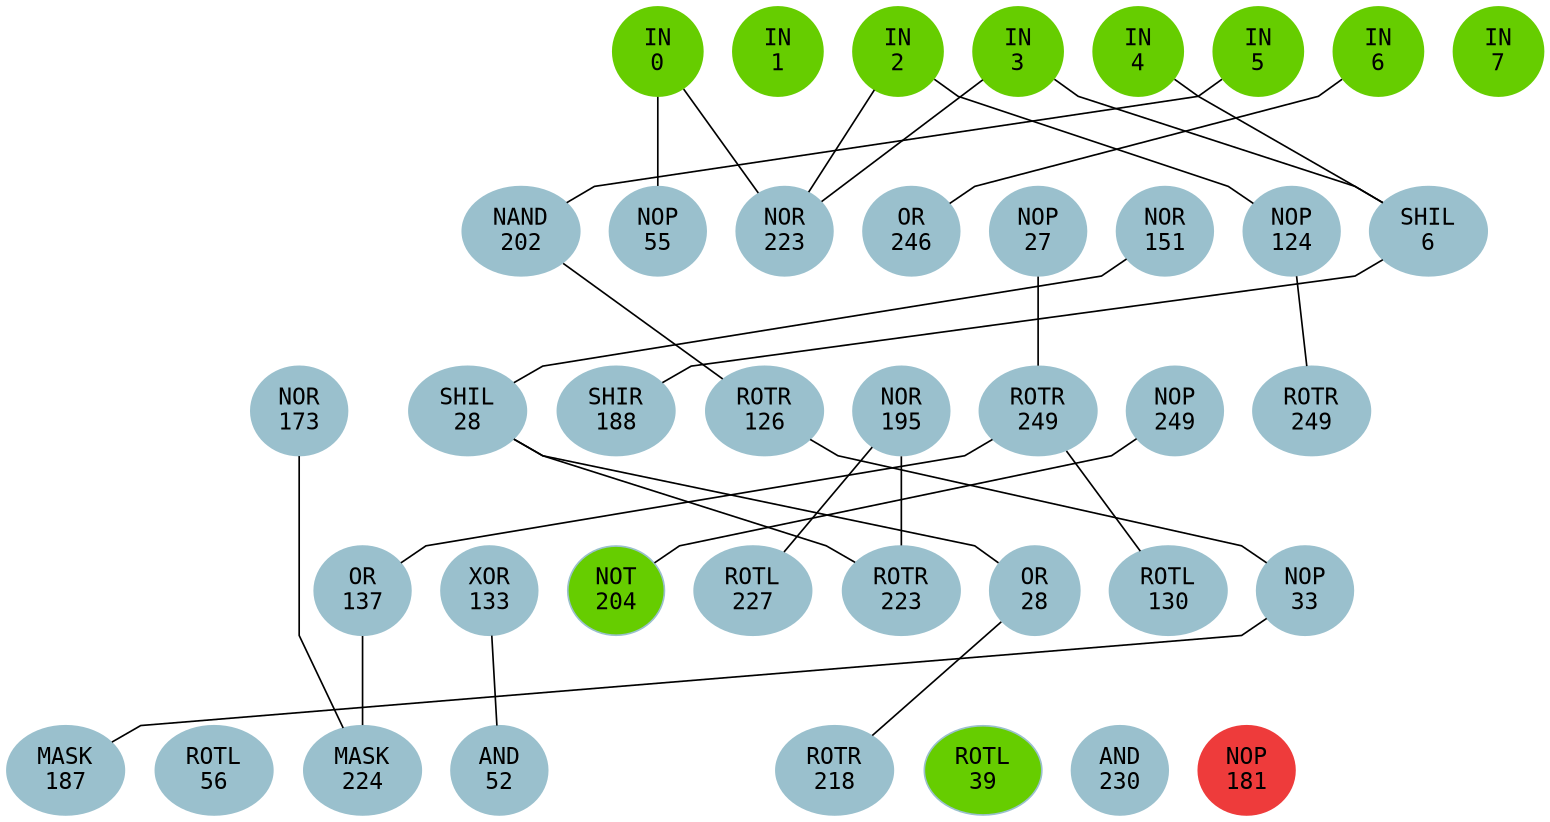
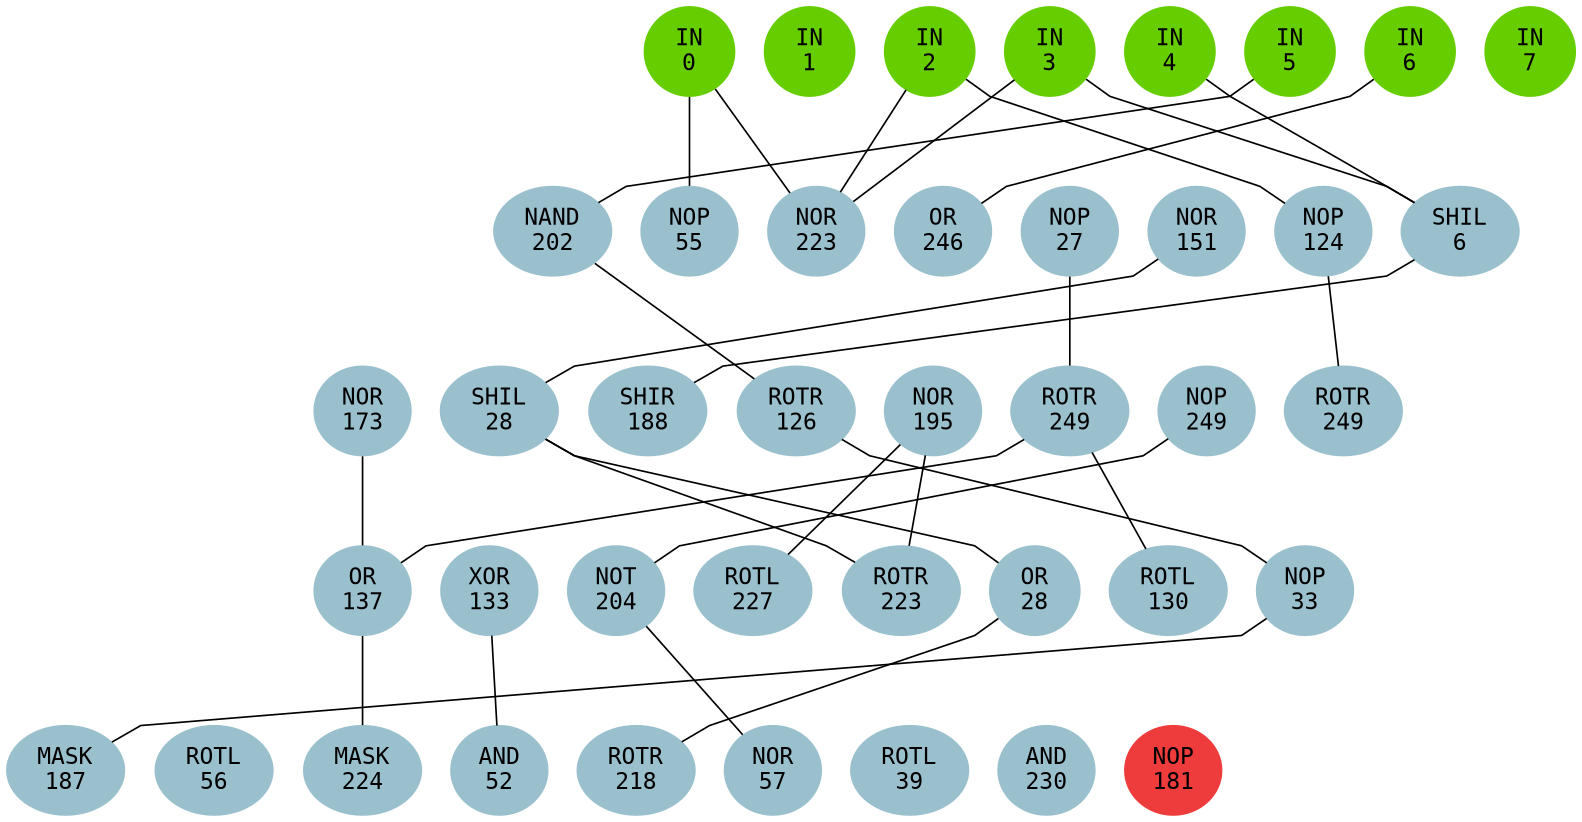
node "NOT 204": fillcolor chartreuse3 -> lightblue3
edge "NOR 173" -- "MASK 224": now "NOR 173" -- "OR 137"
node "NOR 57": added
node "ROTL 39": fillcolor chartreuse3 -> lightblue3
